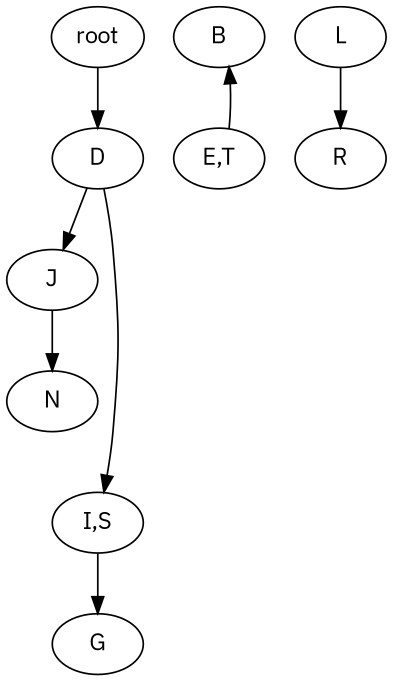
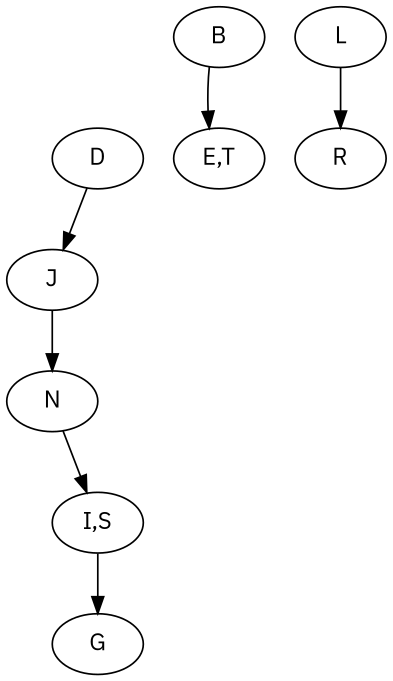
node "root": removed
edge "E,T" -> "B": reversed
edge "D" -> "I,S": now "N" -> "I,S"
